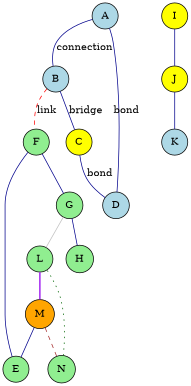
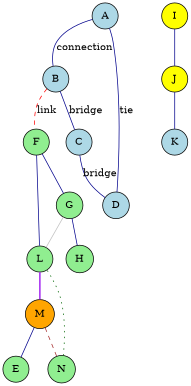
edge "A" -- "D": label "bond" -> "tie"
node "C": fillcolor yellow -> lightblue
edge "C" -- "D": label "bond" -> "bridge"
edge "F" -- "E": now "F" -- "L"
